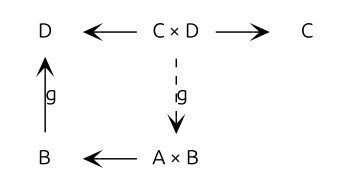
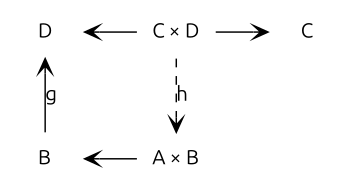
edge "C × D" -> "A × B": label "g" -> "h"
